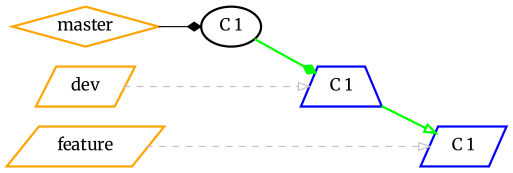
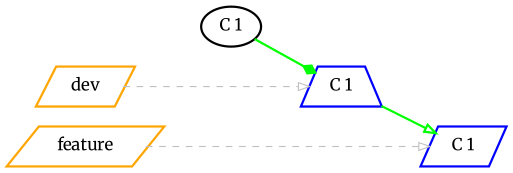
node "master": removed
